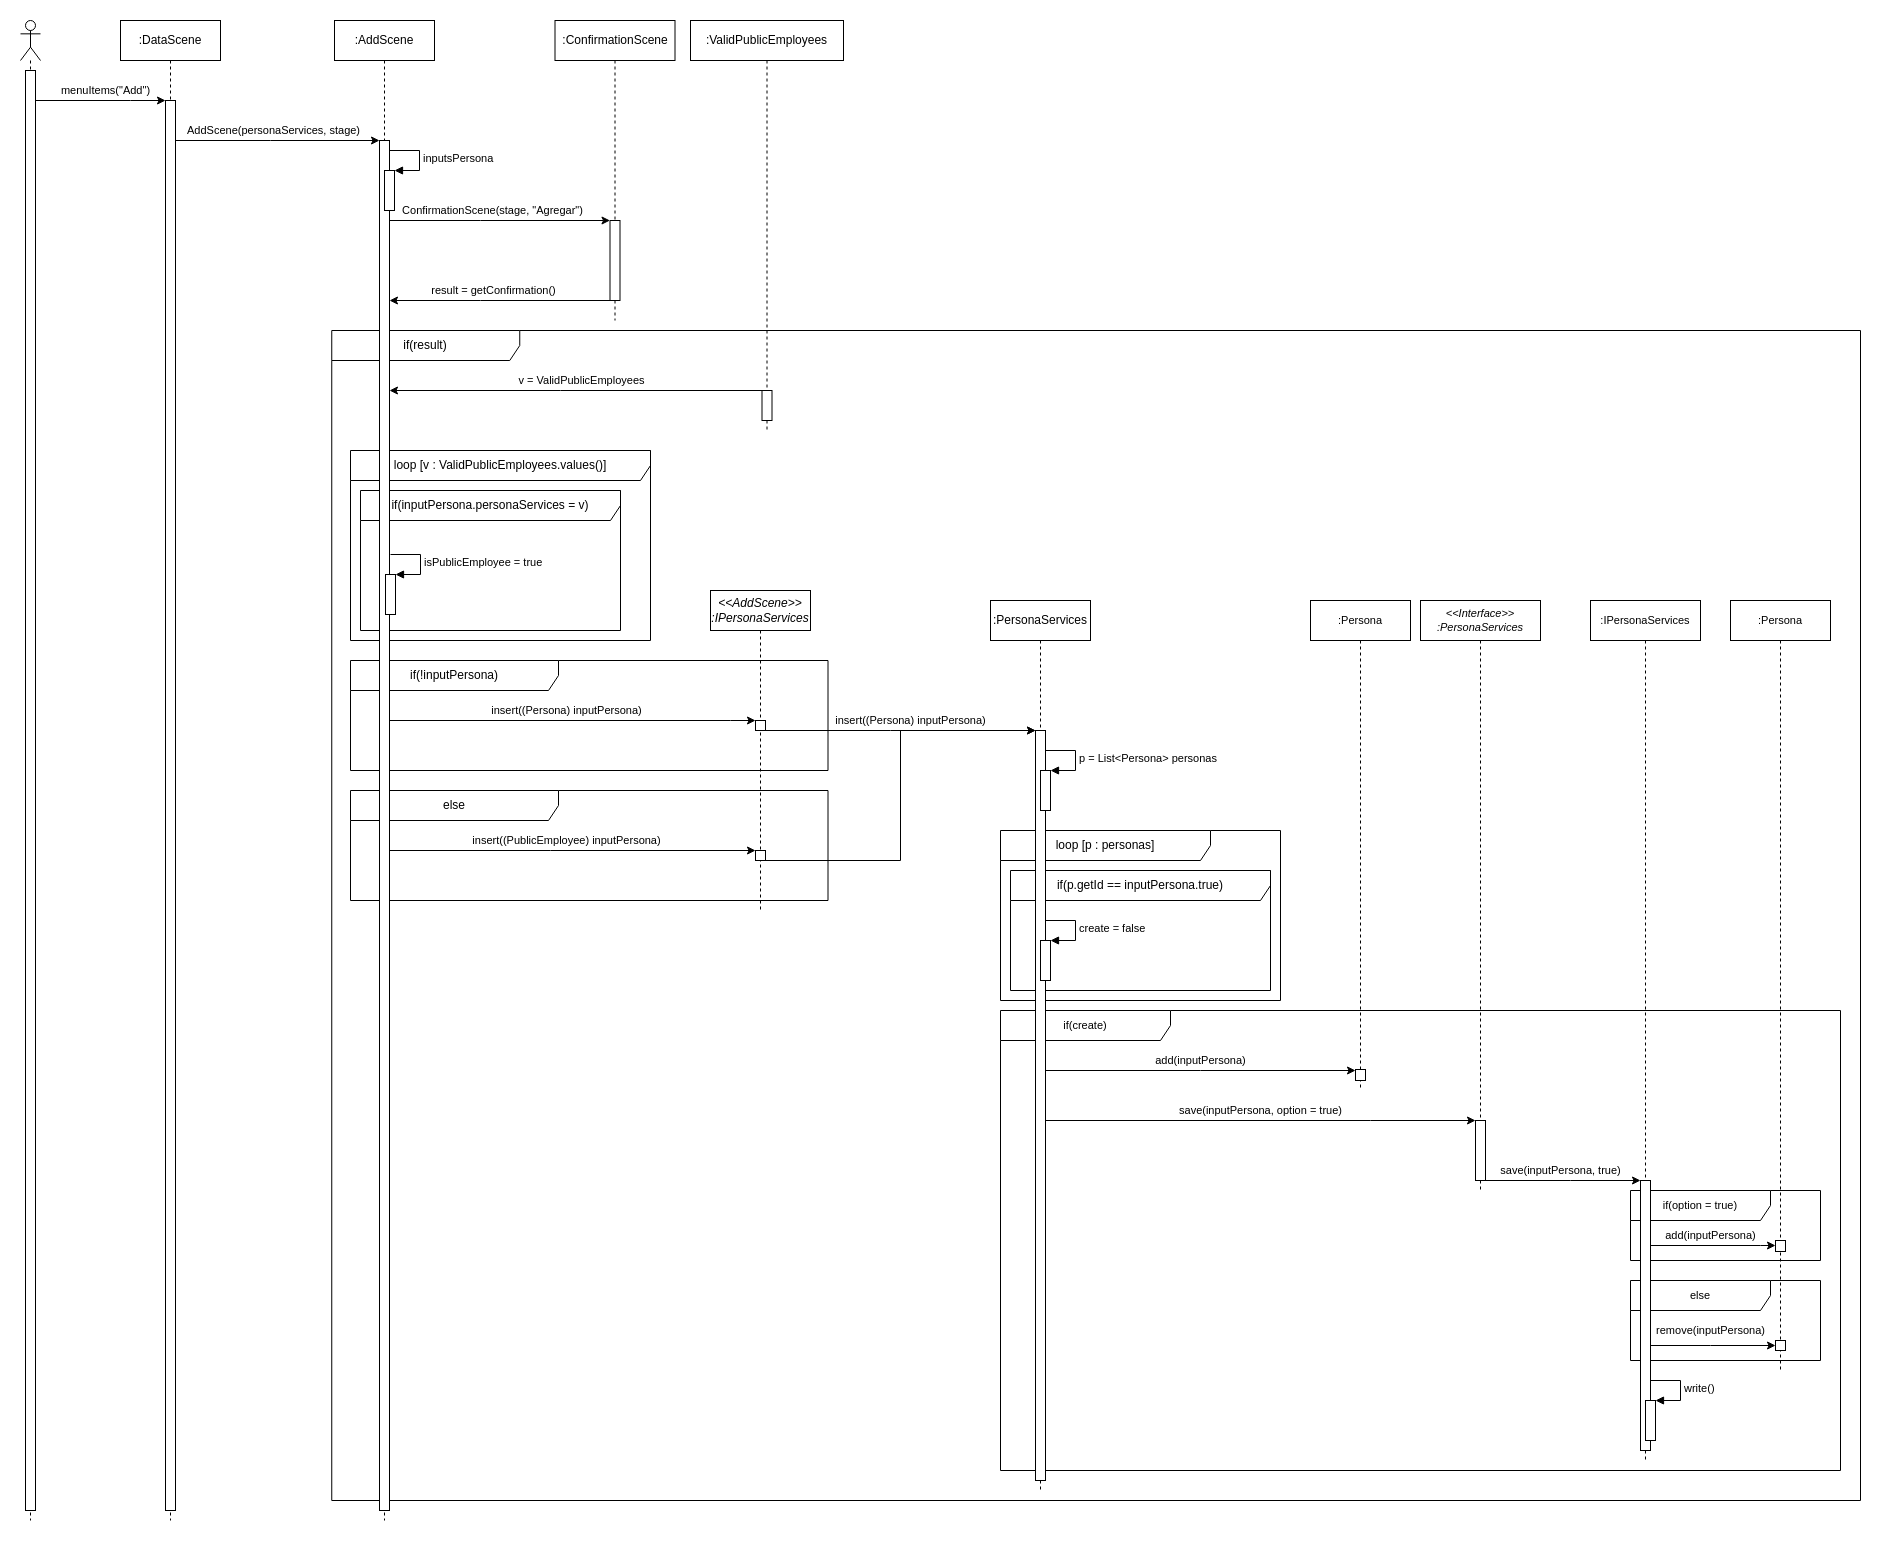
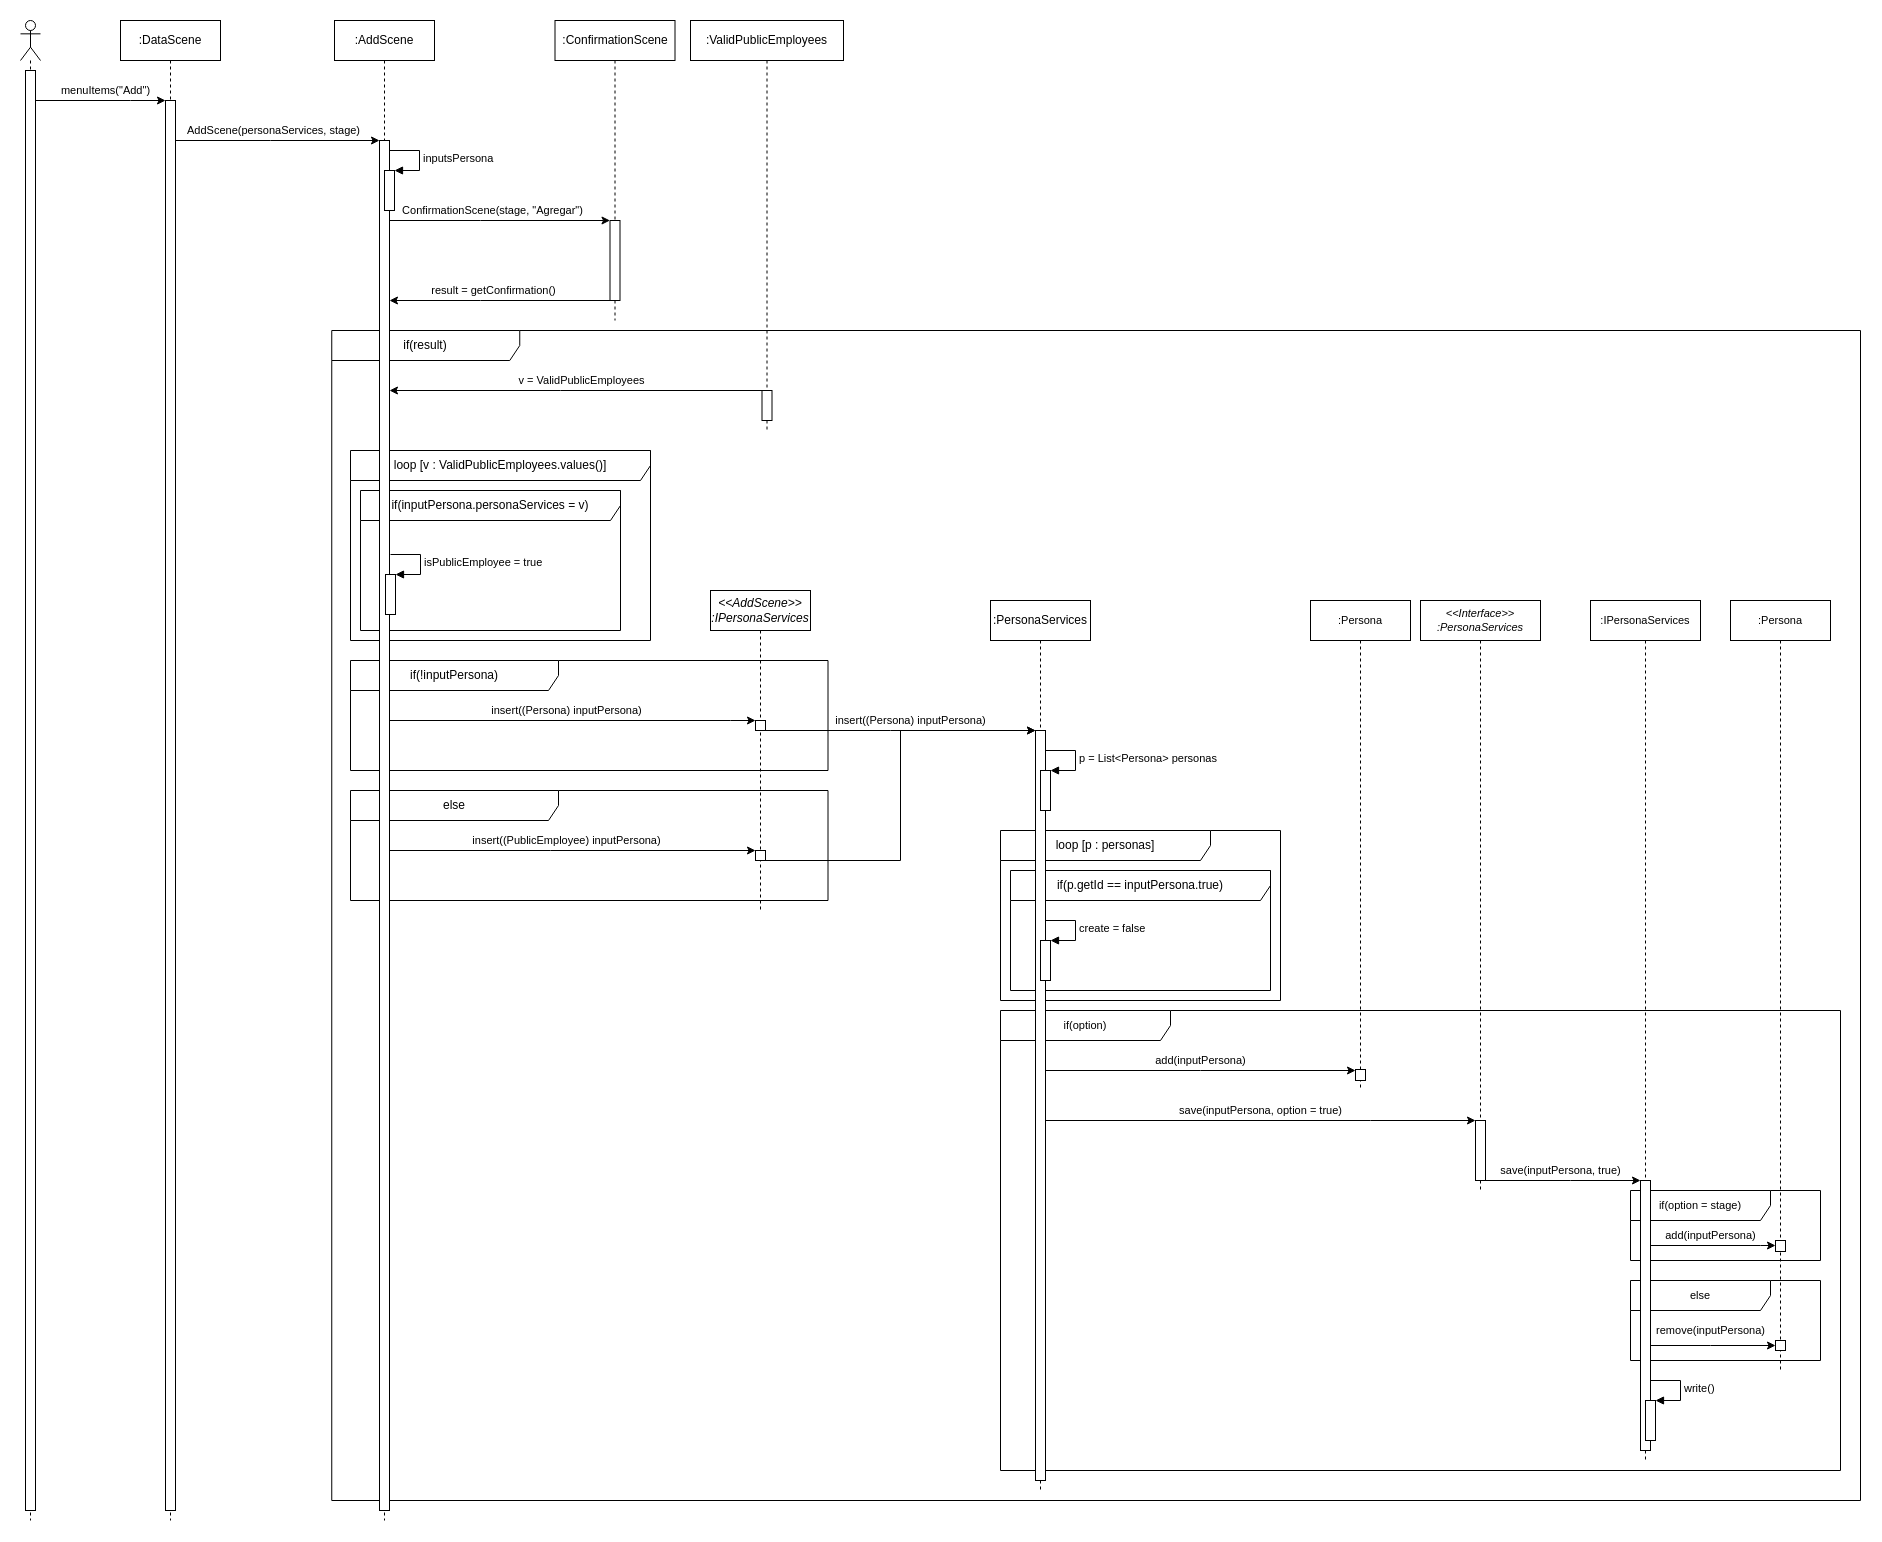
node "if(create)": label "if(create)" -> "if(option)"
node "if(option = true)": label "if(option = true)" -> "if(option = stage)"
